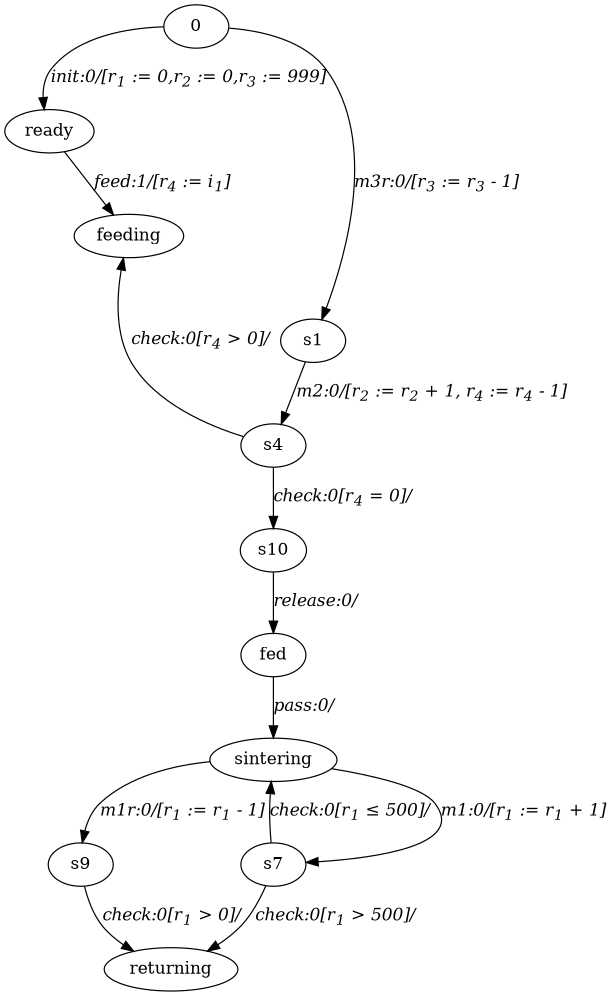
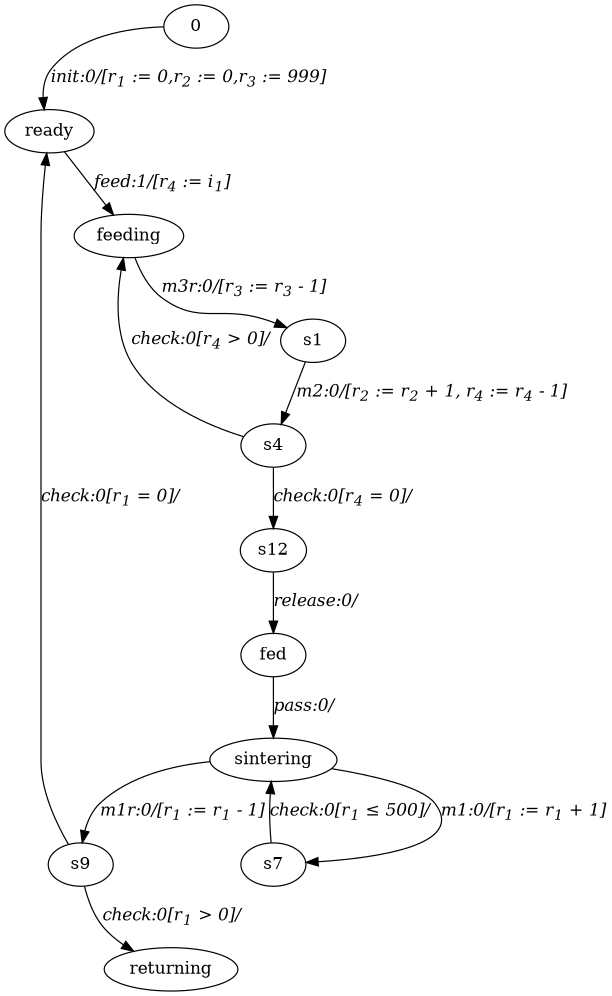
edge "0" -> "s1": now "feeding" -> "s1"
edge "s9" -> "ready": added, label "check:0[r 1 = 0]/"
node "s10": label "s10" -> "s12"
edge "s7" -> "returning": removed, label "check:0[r 1 > 500]/"
